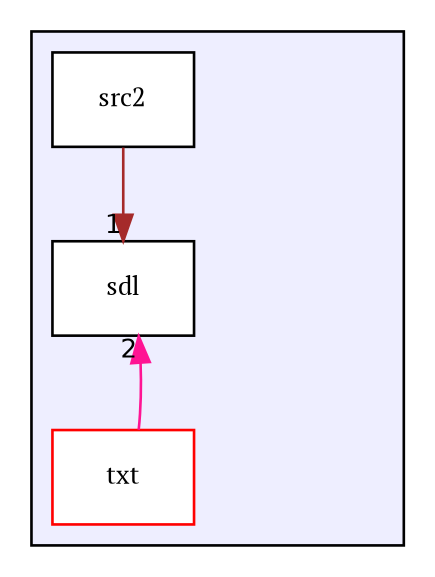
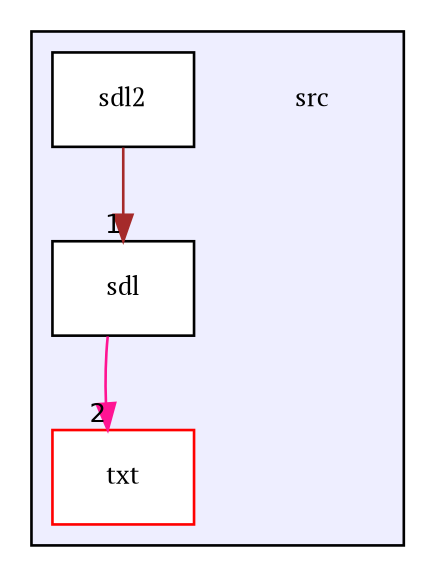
node "src2": label "src2" -> "sdl2"
node "src": added
edge "txt" -> "sdl": reversed
